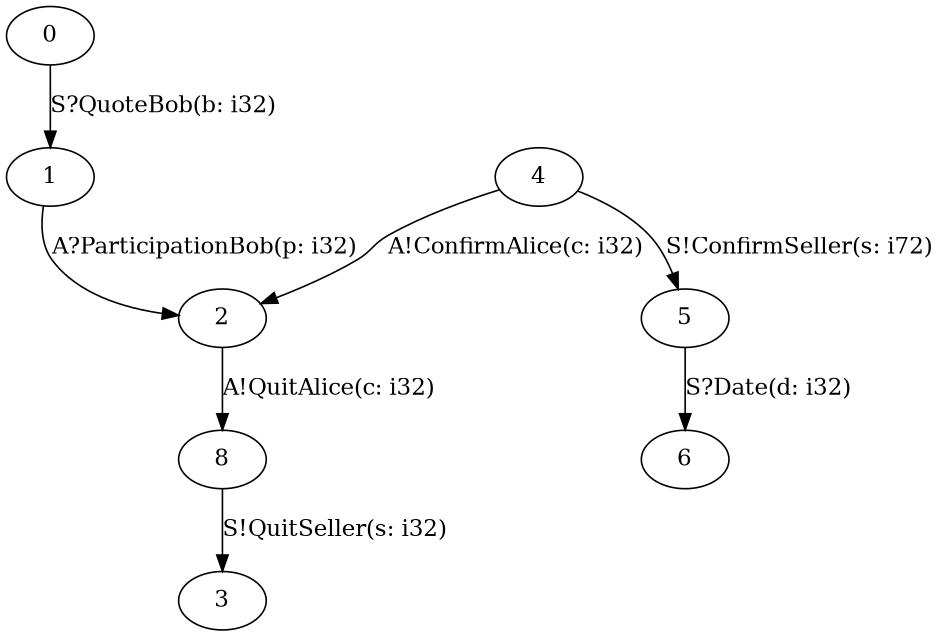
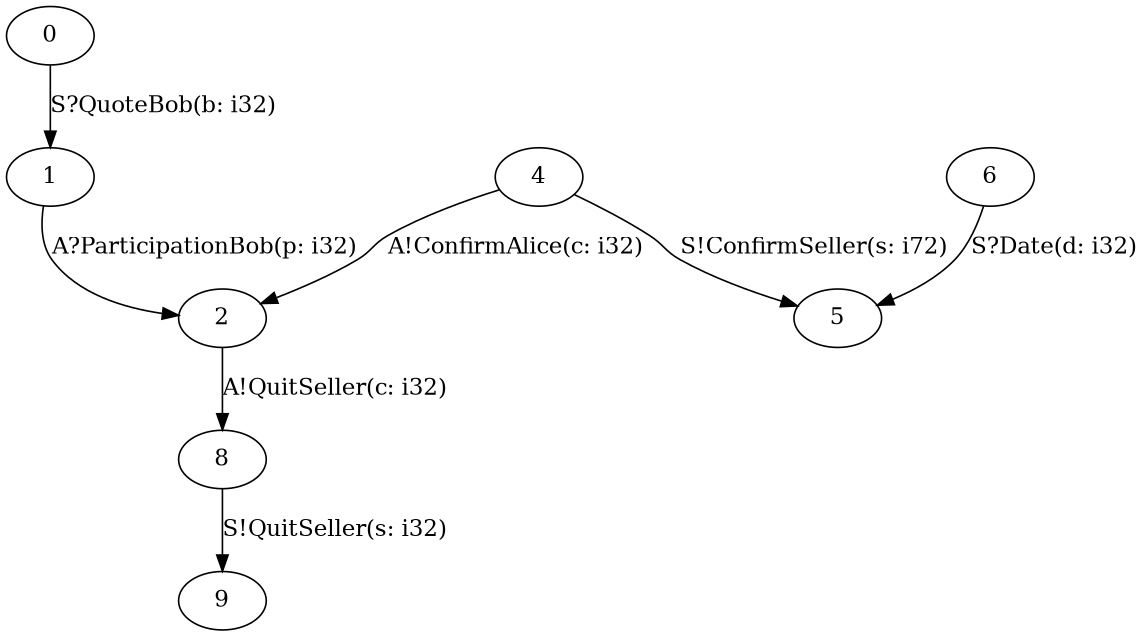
edge "5" -> "6": reversed
edge "2" -> "8": label "A!QuitAlice(c: i32)" -> "A!QuitSeller(c: i32)"
node "3": label "3" -> "9"
